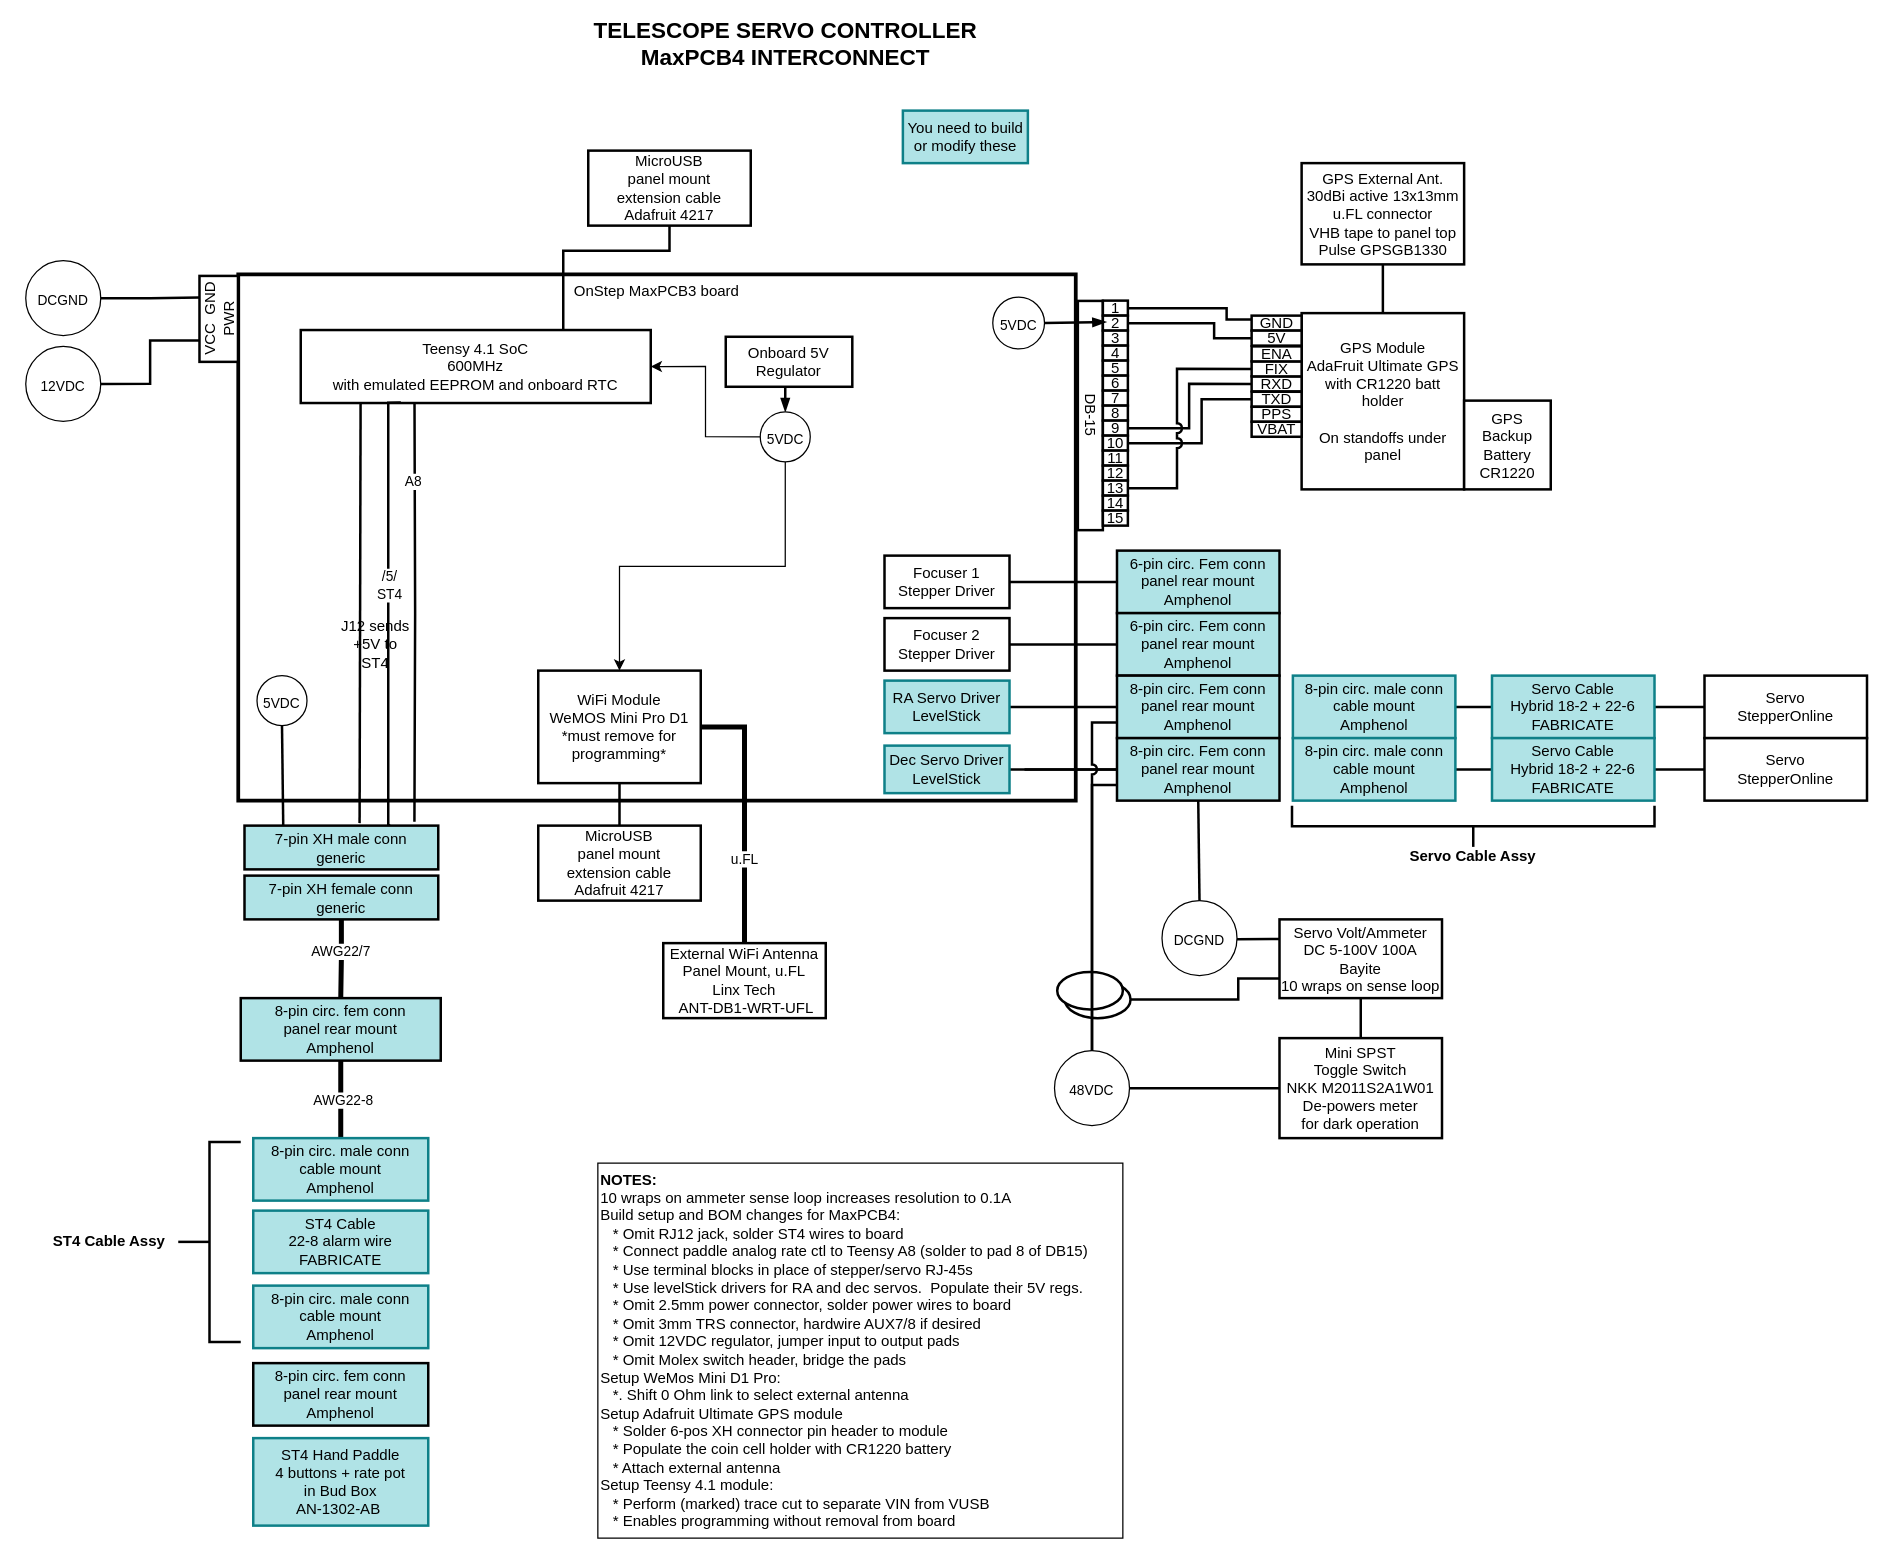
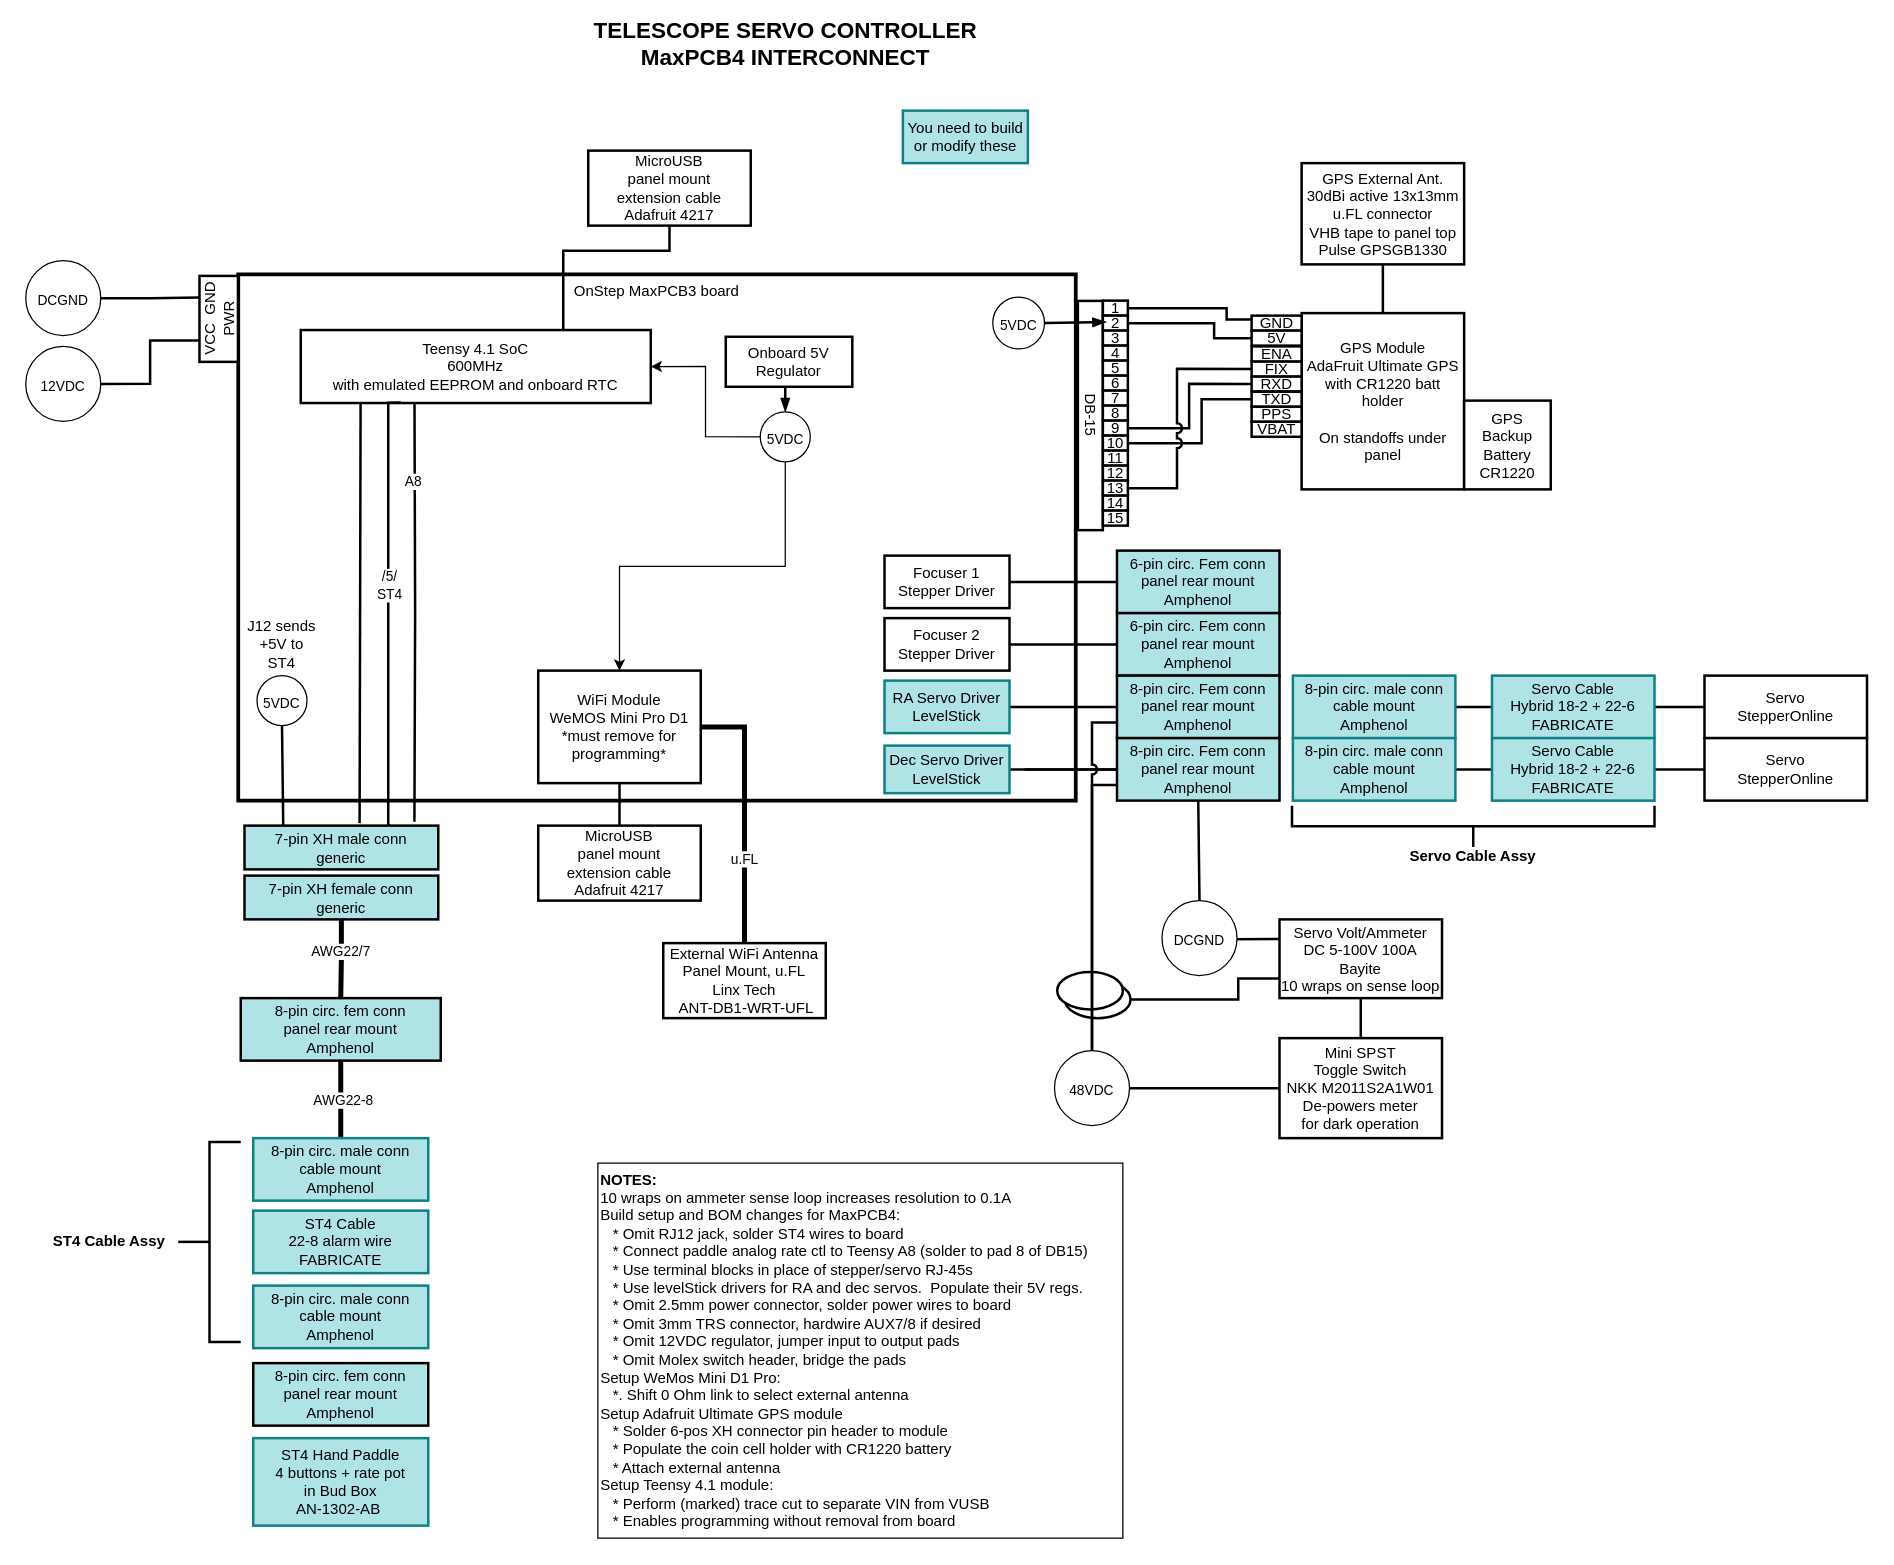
node "J12 sends +5V to ST4": moved (376, 644) -> (282, 644)
